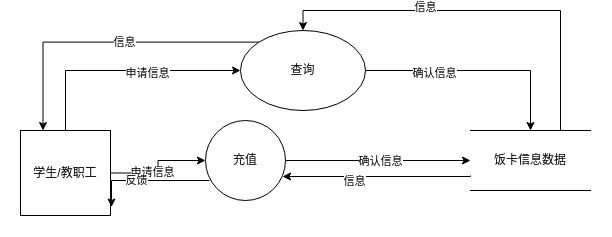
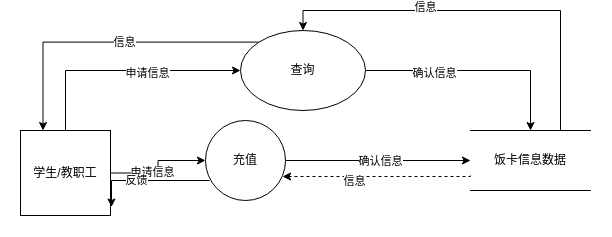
edge "饭卡信息数据" -> "充值": style solid -> dashed
